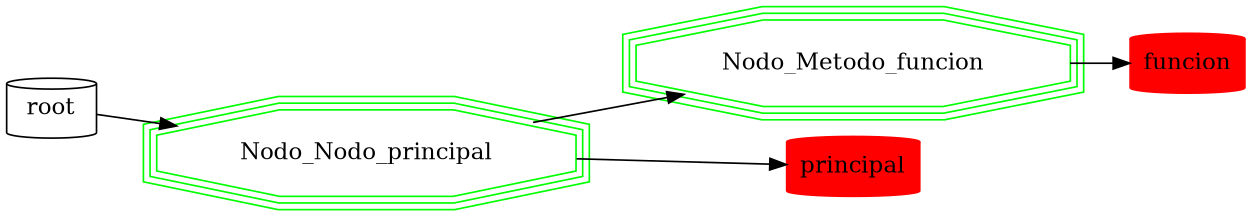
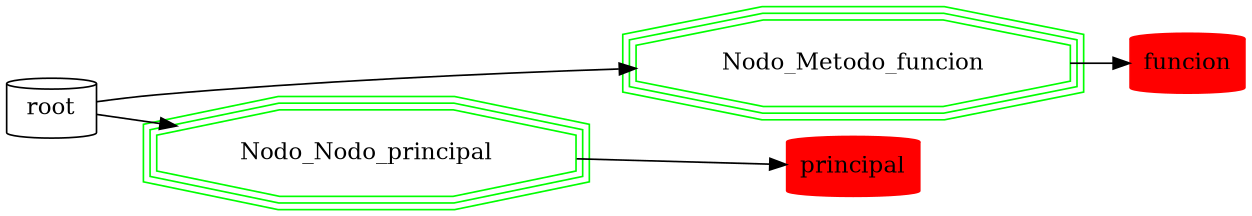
edge "Nodo_Nodo_principal" -> "Nodo_Metodo_funcion": now "root" -> "Nodo_Metodo_funcion"
